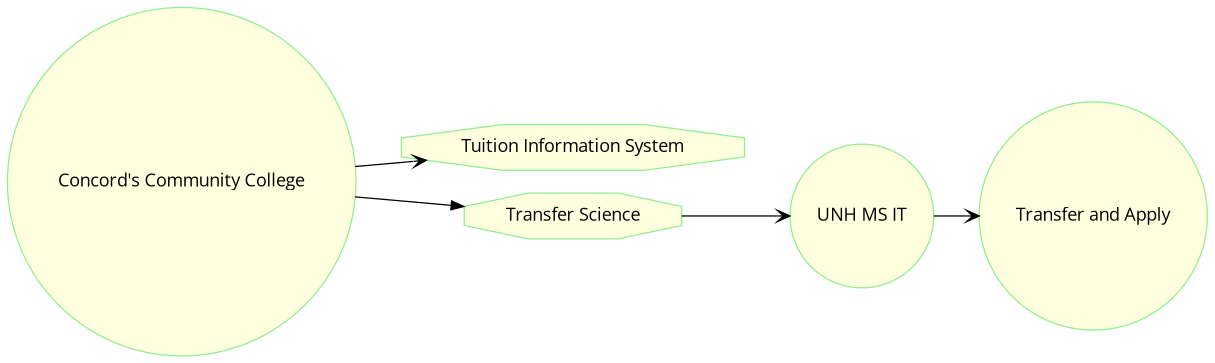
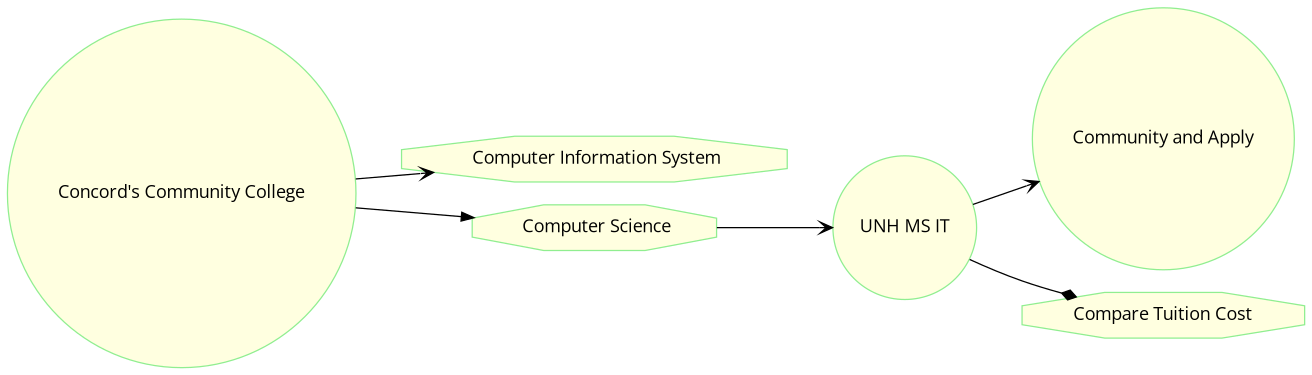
node "Tuition Information System": label "Tuition Information System" -> "Computer Information System"
node "Transfer Science": label "Transfer Science" -> "Computer Science"
node "Transfer and Apply": label "Transfer and Apply" -> "Community and Apply"
node "Compare Tuition Cost": added
